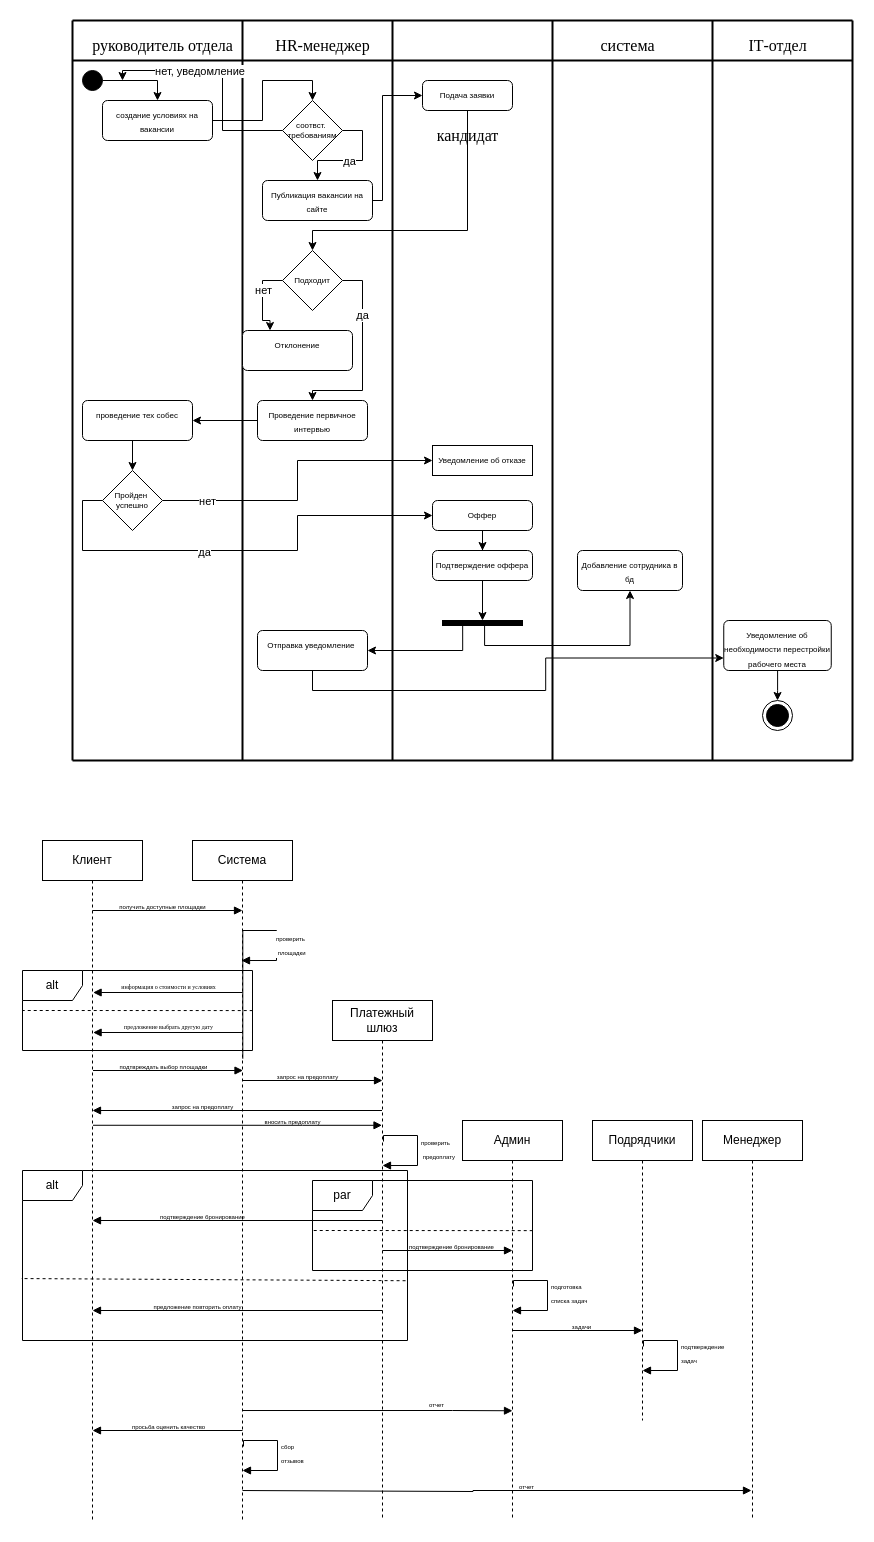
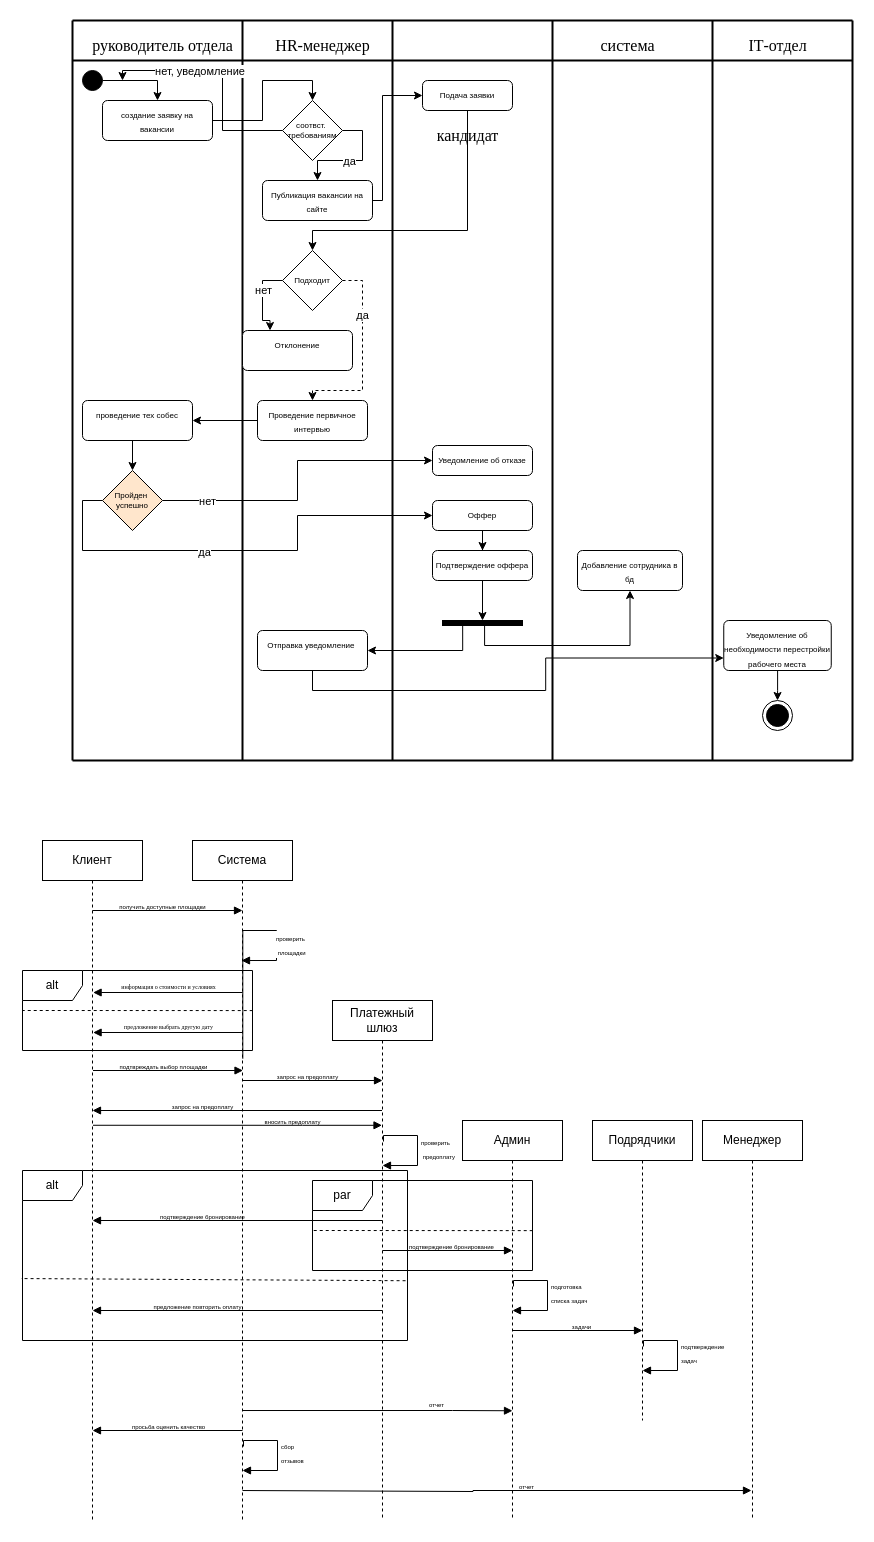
node "создание условиях на вакансии": label "создание условиях на вакансии" -> "создание заявку на вакансии"
edge "Подходит" -> "Проведение первичное интервью": style solid -> dashed
node "Уведомление об отказе": shape rectangle -> rounded rectangle
node "Пройден успешно": fillcolor #ffffff -> #ffe6cc
